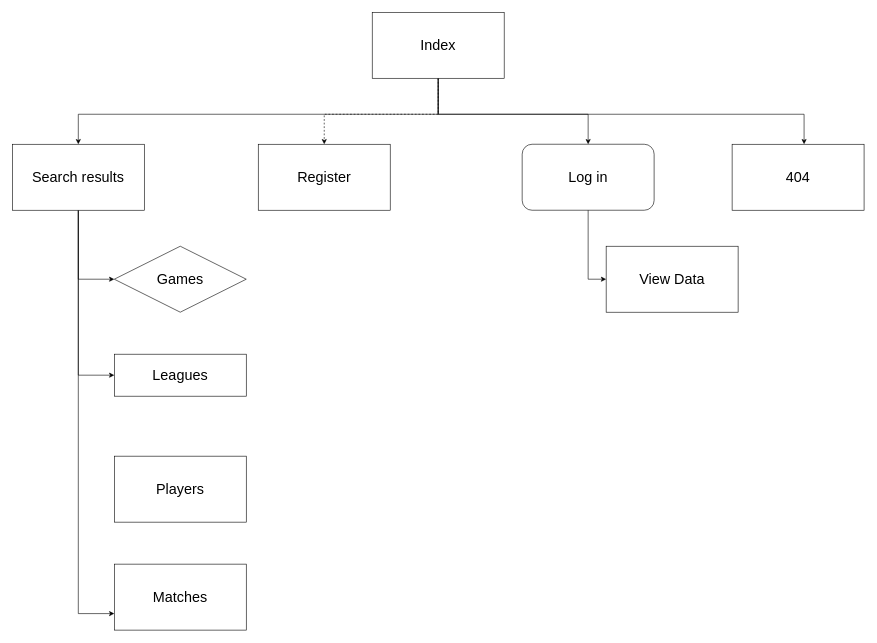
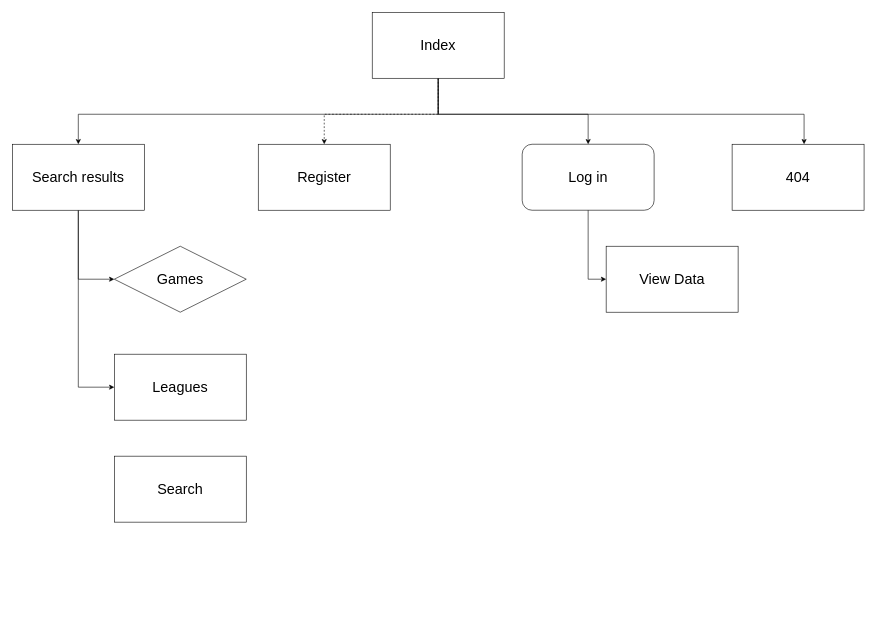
node "Leagues": size 132x42 -> 132x66
node "Players": label "Players" -> "Search"
node "Matches": removed
edge "Search results" -> "Matches": removed
